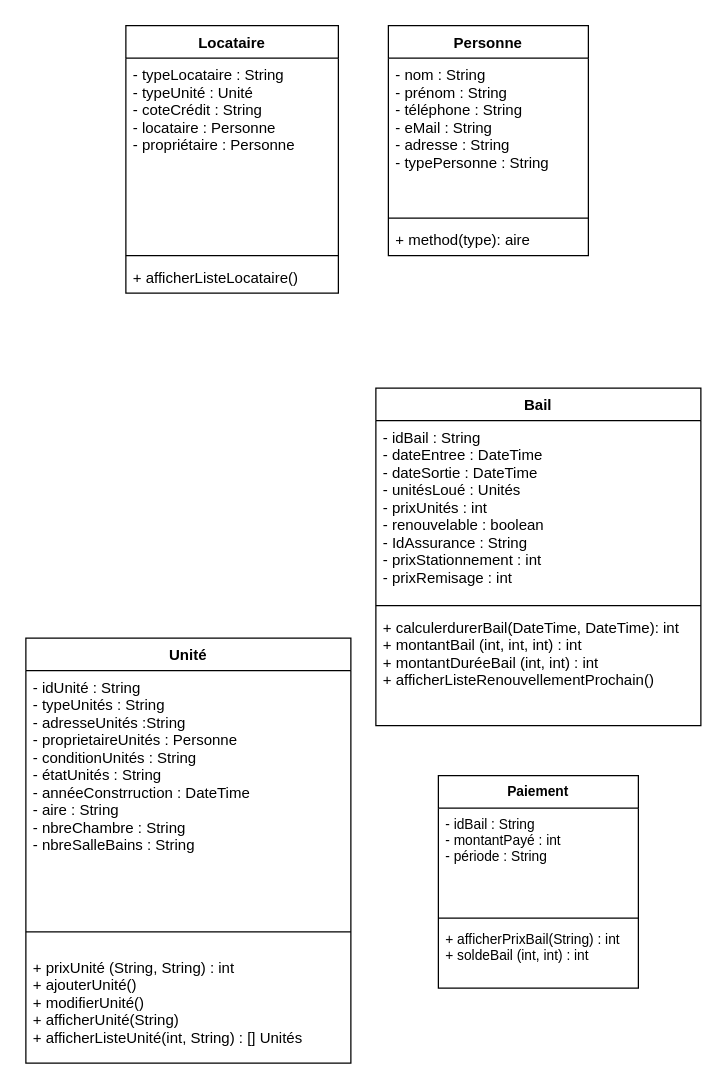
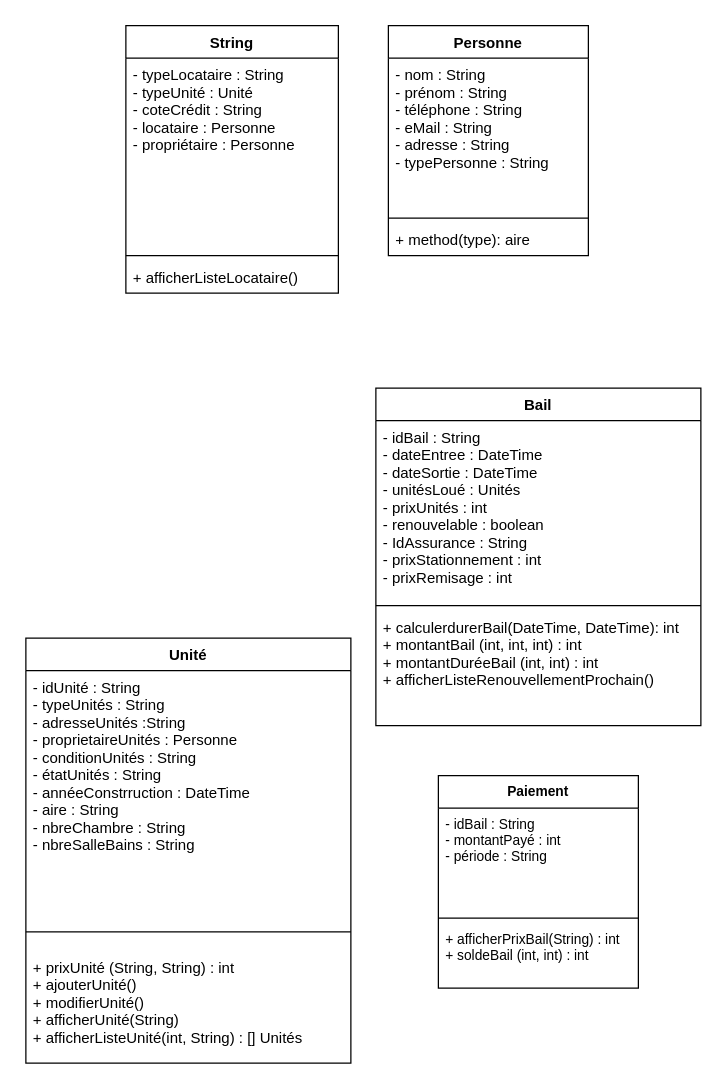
node "Locataire": label "Locataire" -> "String"
